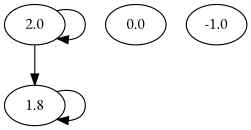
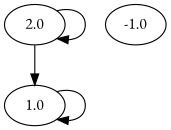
node "0.0": removed
node "1.8": label "1.8" -> "1.0"
